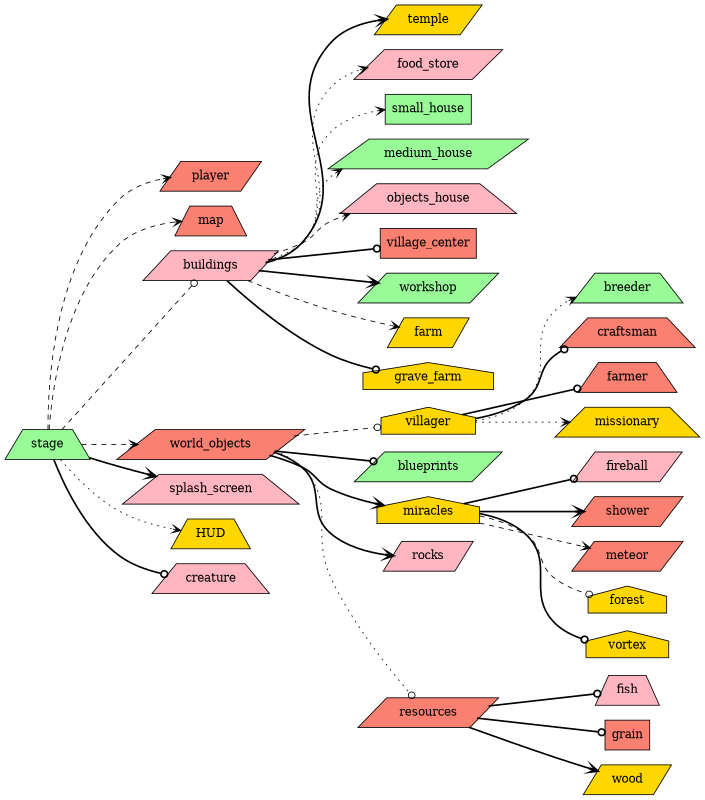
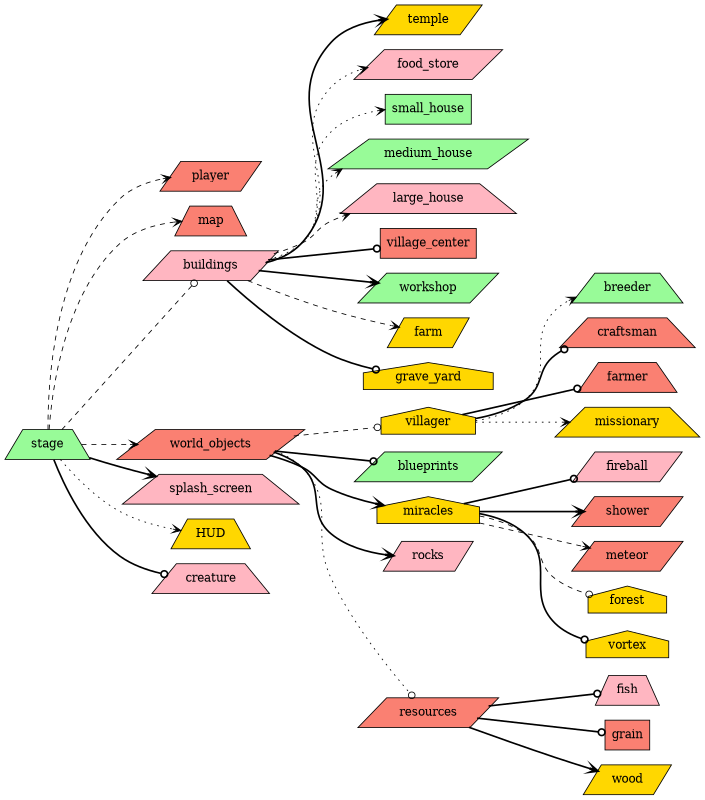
node "objects_house": label "objects_house" -> "large_house"
node "grave_farm": label "grave_farm" -> "grave_yard"
